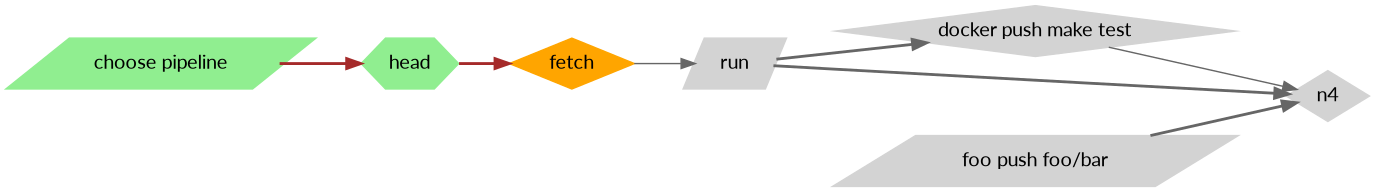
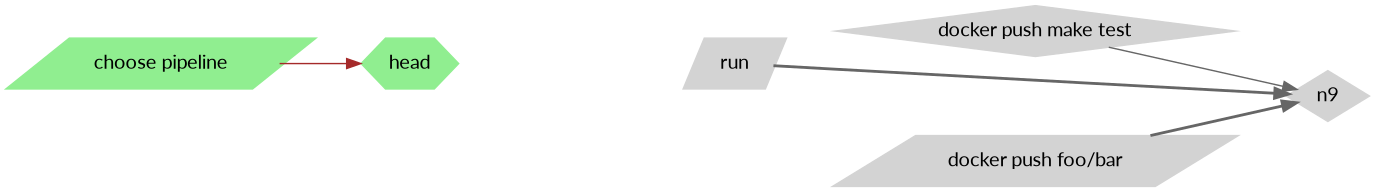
edge "run" -> "docker push make test": removed
edge "choose pipeline" -> "head": style bold -> solid
node "fetch": removed
node "n4": label "n4" -> "n9"
node "foo push foo/bar": label "foo push foo/bar" -> "docker push foo/bar"
